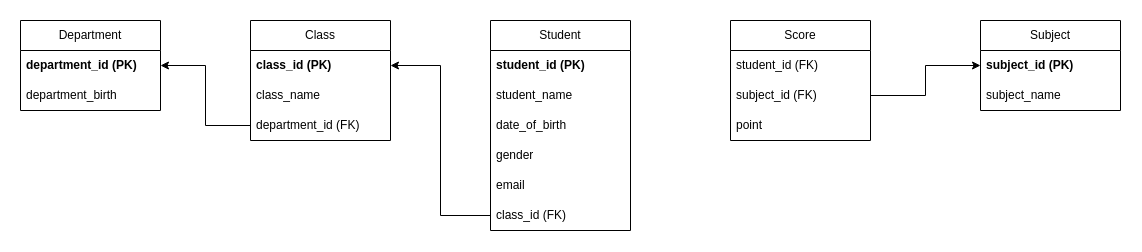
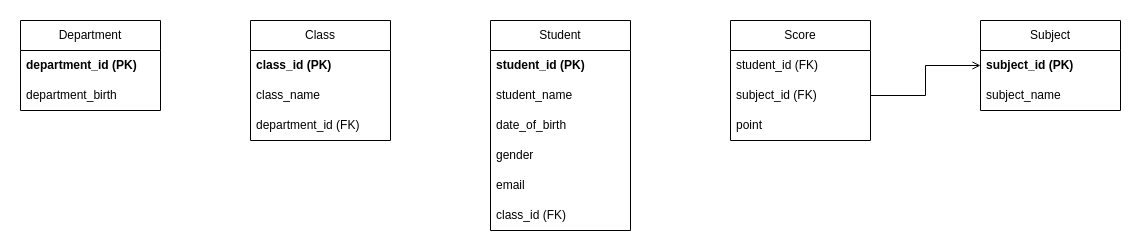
edge "subject_id (FK)" -> "subject_id (PK)": arrowhead classic -> open
edge "department_id (FK)" -> "department_id (PK)": removed
edge "class_id (FK)" -> "class_id (PK)": removed
